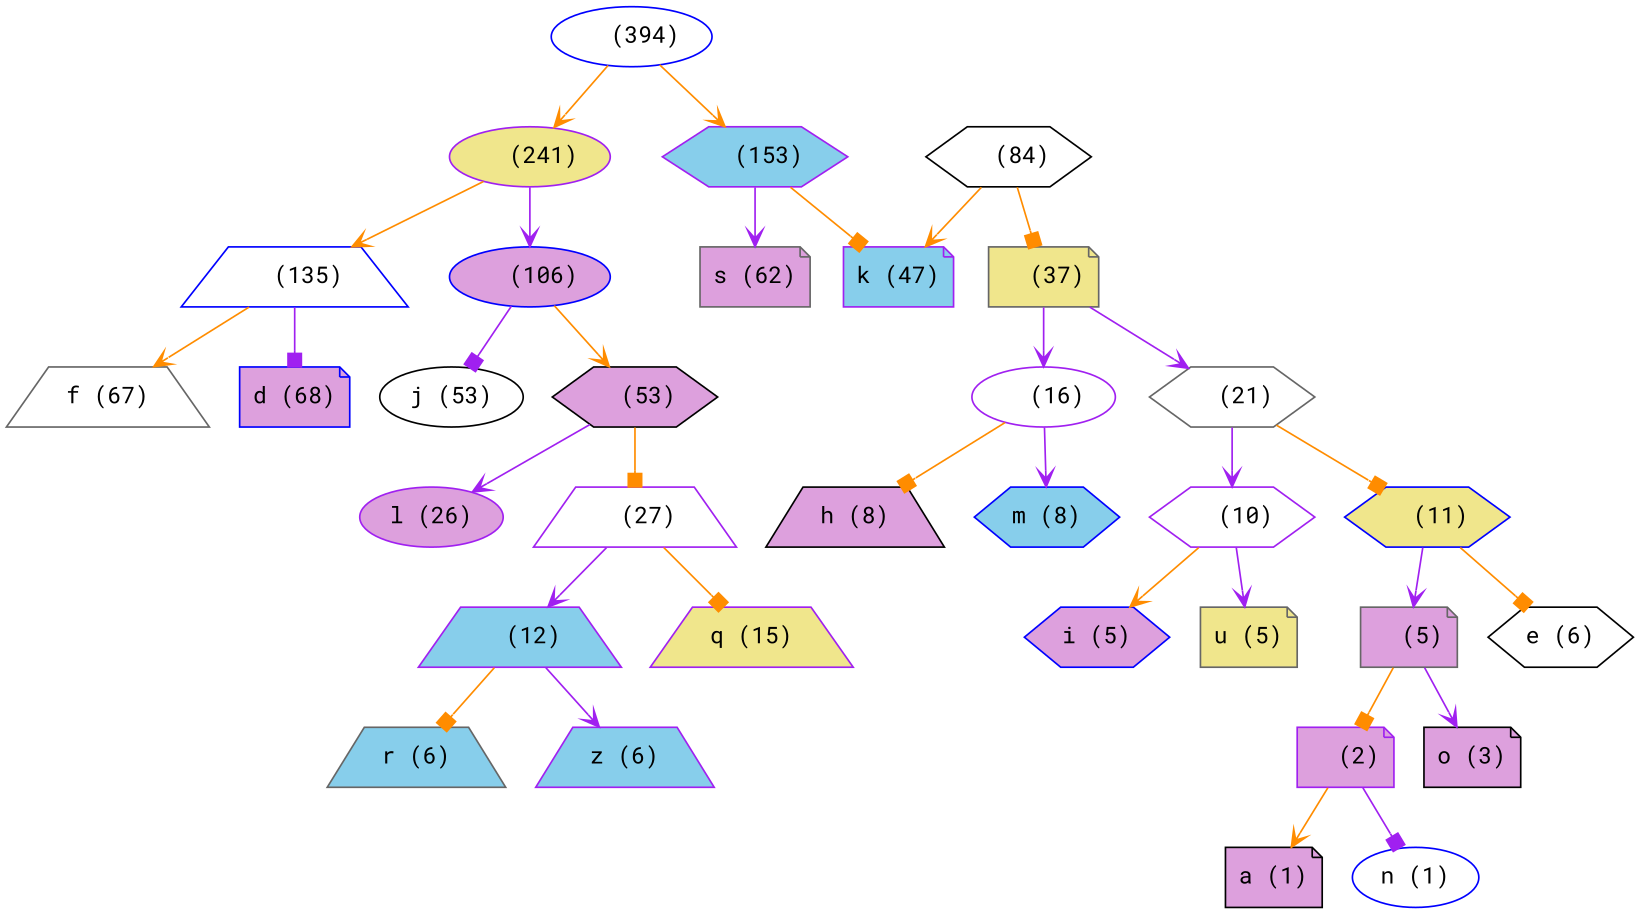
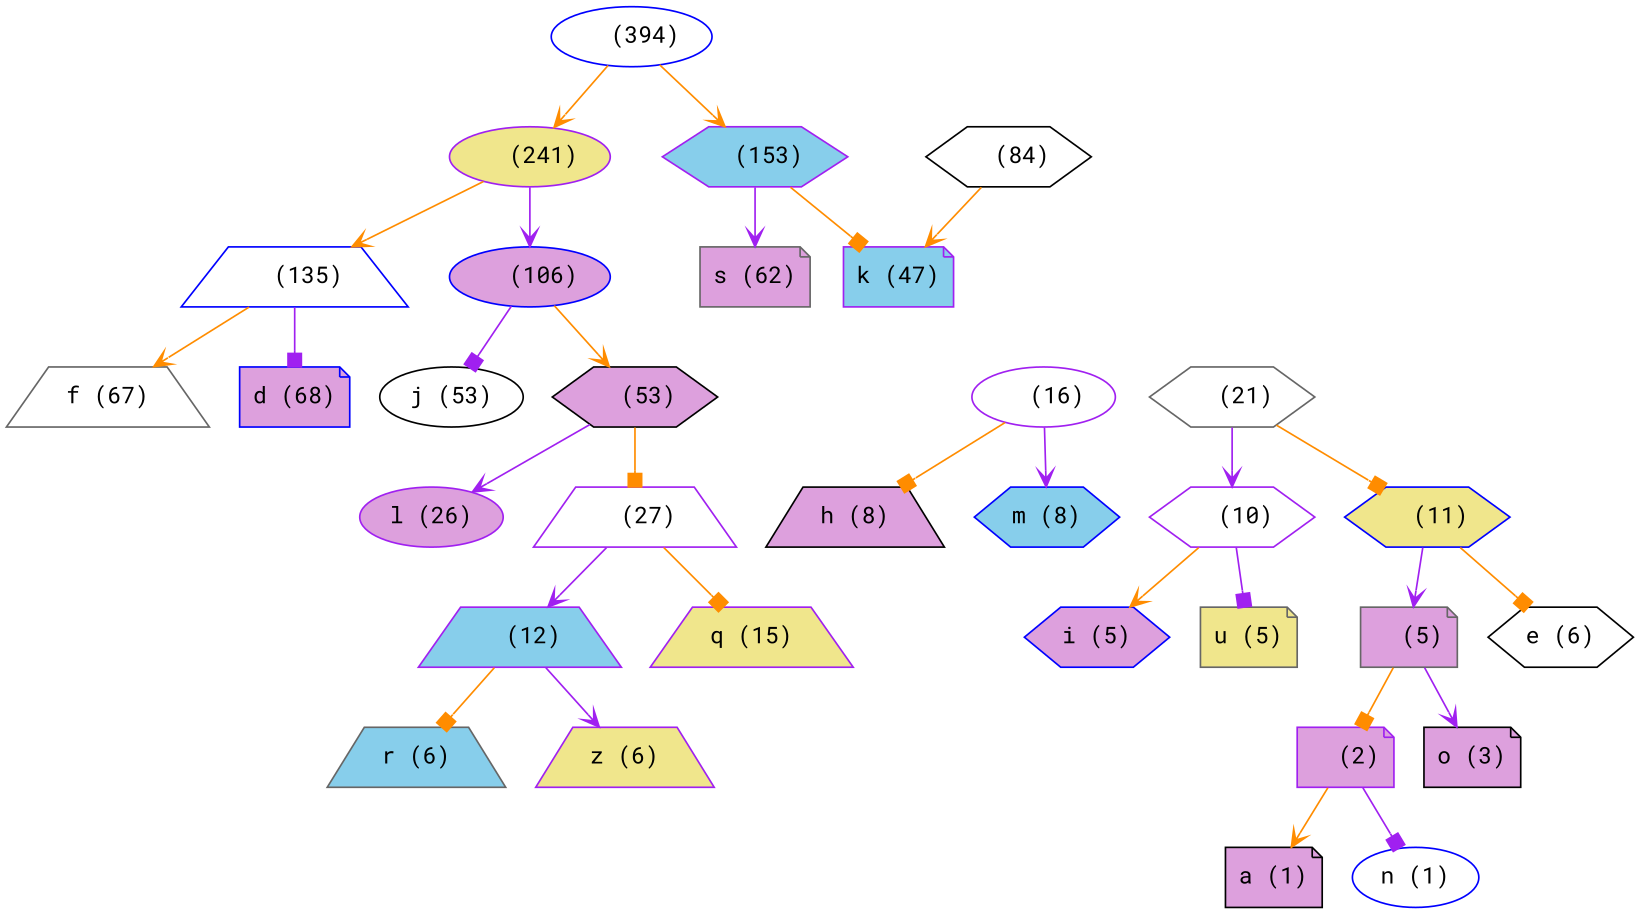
node "(37)": removed
edge "(10)" -> "u (5)": arrowhead vee -> box
node "z (6)": fillcolor skyblue -> khaki
